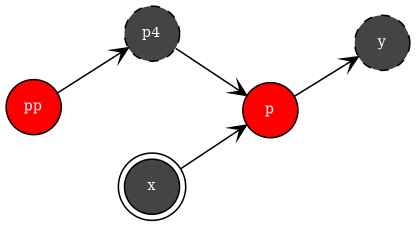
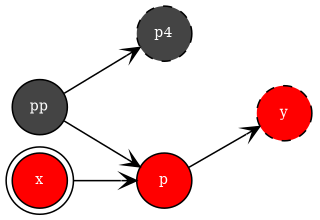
node "y": fillcolor #444444 -> red
edge "p4" -> "p": now "pp" -> "p"
node "pp": fillcolor red -> #444444
node "x": fillcolor #444444 -> red
